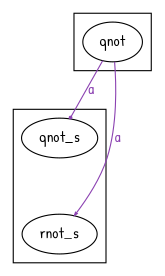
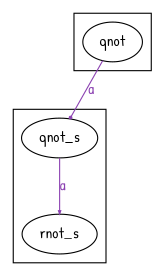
edge "qnot" -> "rnot_s": now "qnot_s" -> "rnot_s"
